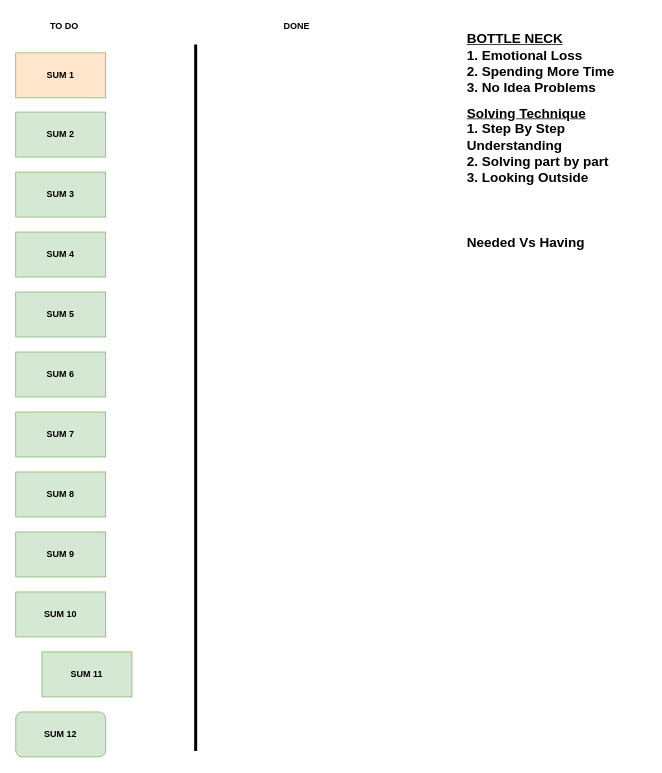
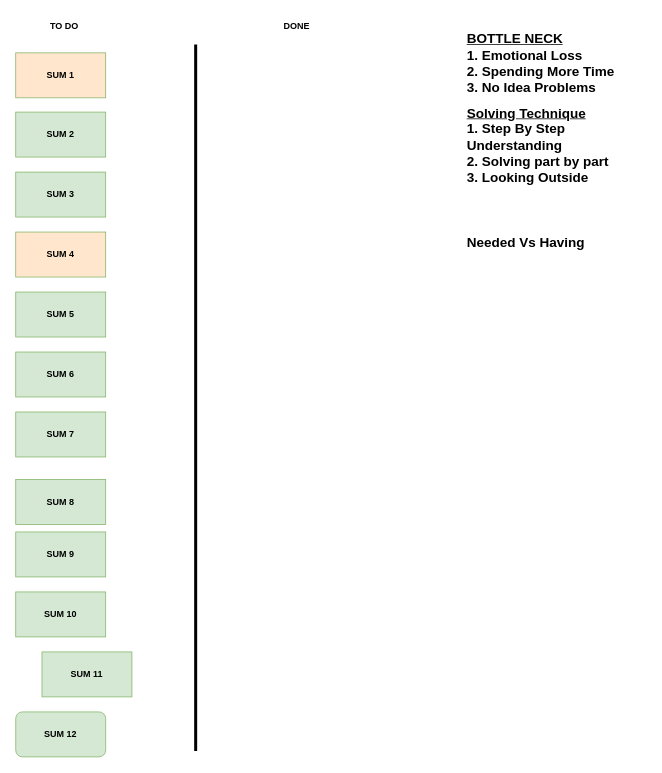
node "SUM 4": fillcolor #d5e8d4 -> #ffe6cc
node "SUM 8": moved (60, 495) -> (60, 502)
